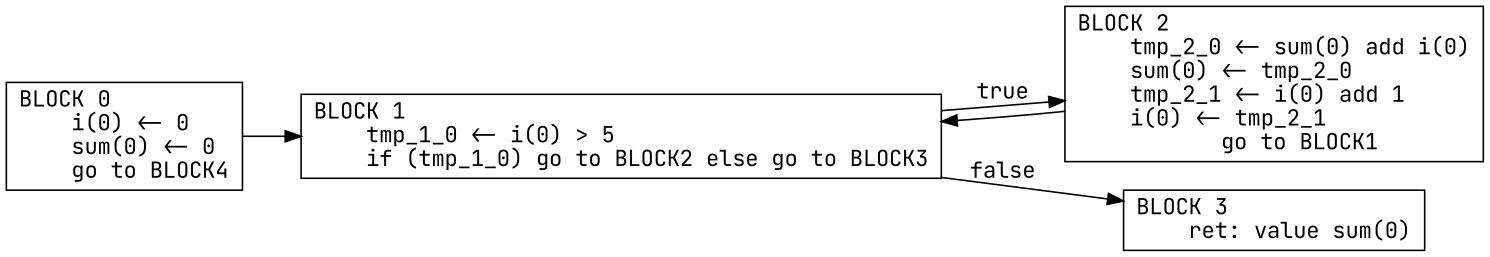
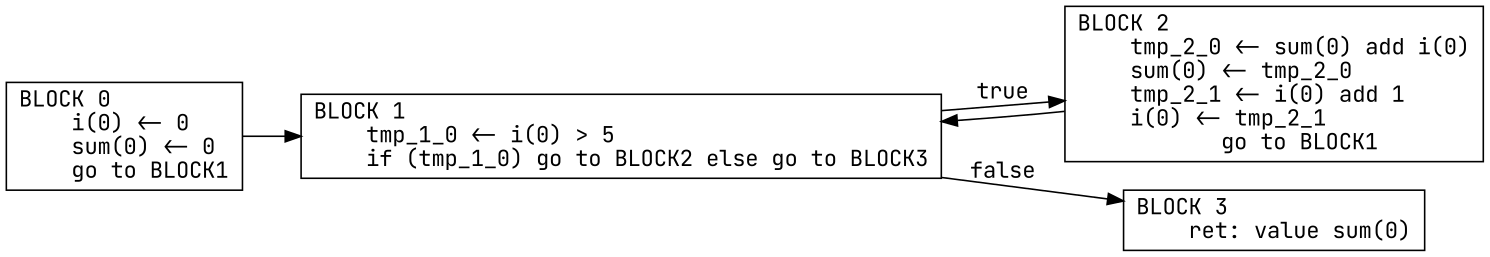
node "BLOCK 0 i(0) <- 0 sum(0) <- 0 go to BLOCK4": label "BLOCK 0 i(0) <- 0 sum(0) <- 0 go to BLOCK4" -> "BLOCK 0 i(0) <- 0 sum(0) <- 0 go to BLOCK1"
